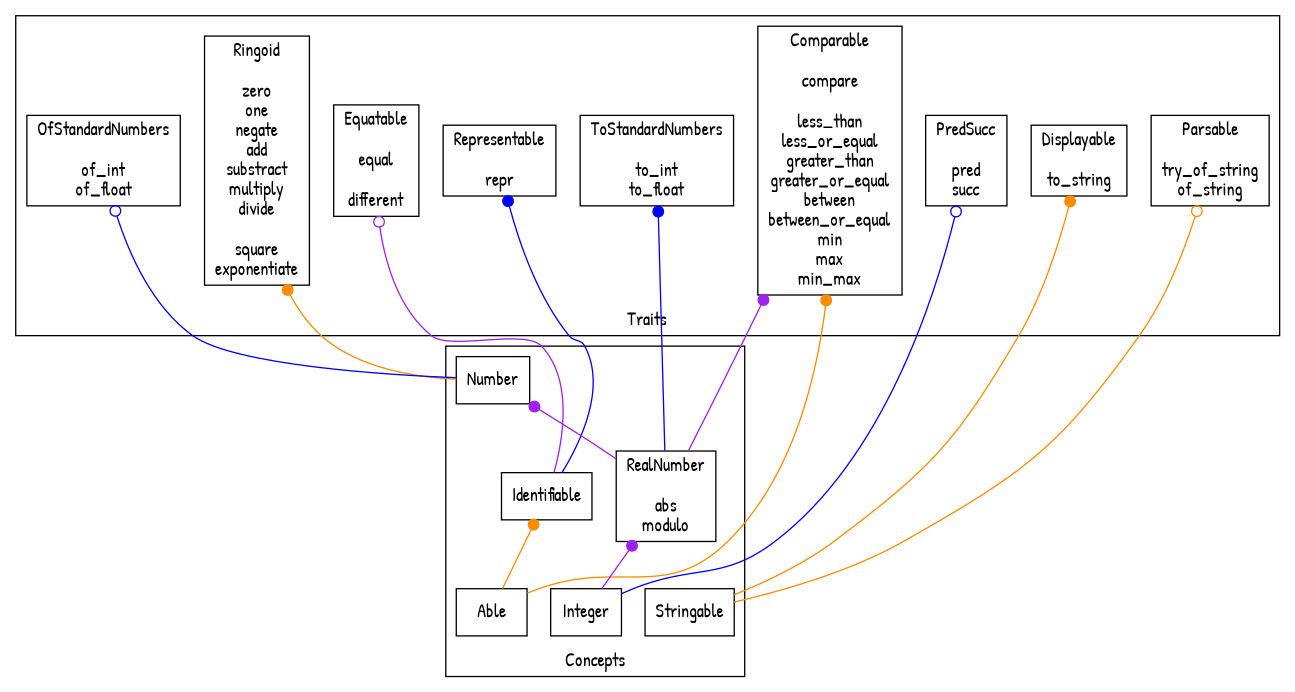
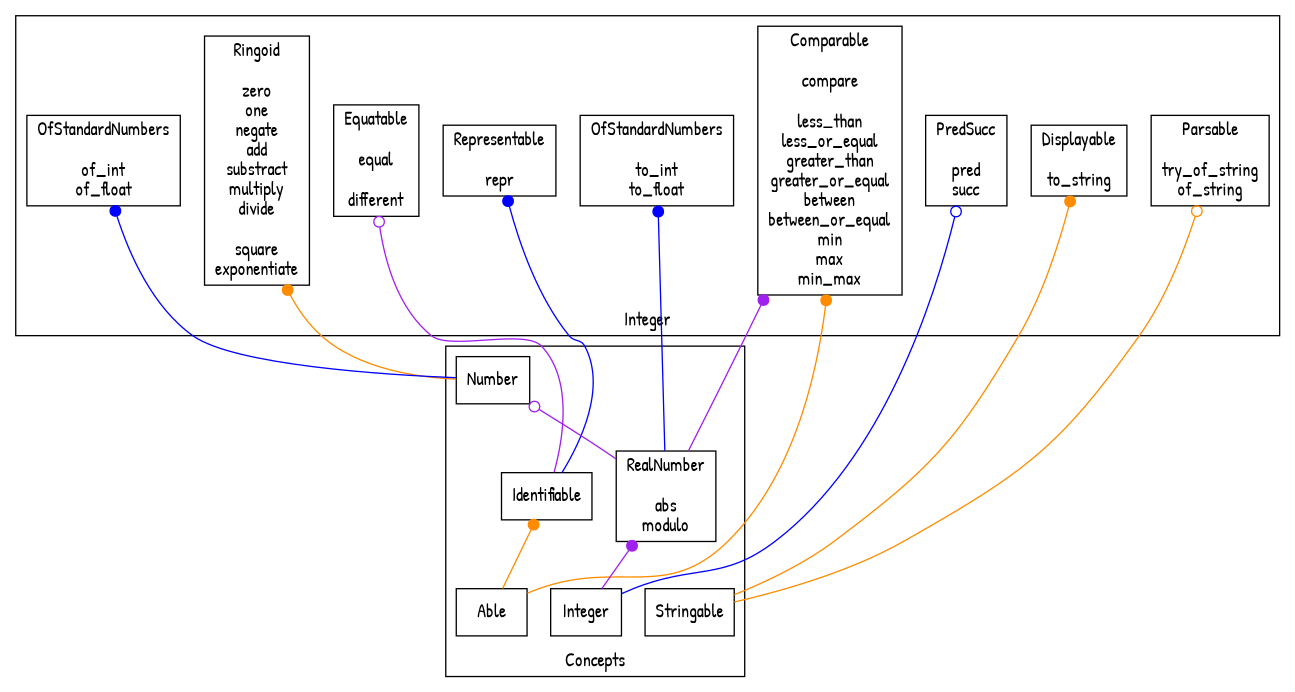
node "ToStandardNumbers to_int to_float": label "ToStandardNumbers to_int to_float" -> "OfStandardNumbers to_int to_float"
cluster "Traits": label "Traits" -> "Integer"
edge "Number" -> "OfStandardNumbers of_int of_float": arrowhead odot -> dot
edge "RealNumber abs modulo" -> "Number": arrowhead dot -> odot
